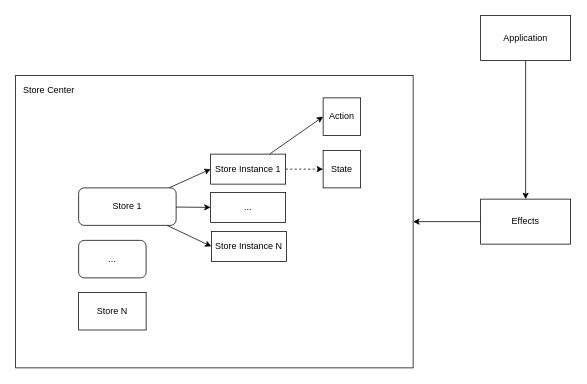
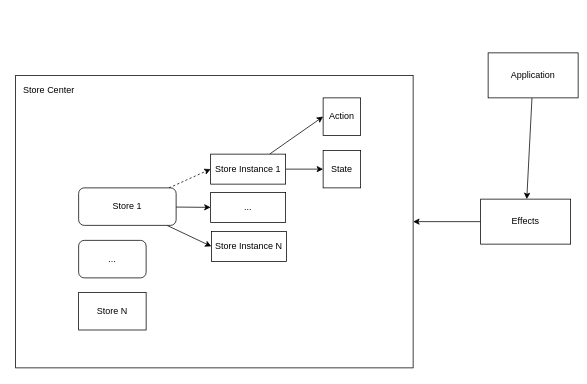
node "Application": moved (525, 38) -> (533, 75)
edge "Store Instance 1" -> "State": style dashed -> solid
edge "Store 1" -> "Store Instance 1": style solid -> dashed
